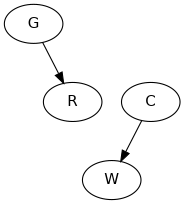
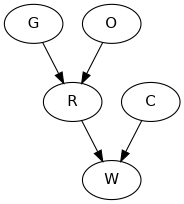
node "O": added
edge "R" -> "W": added
